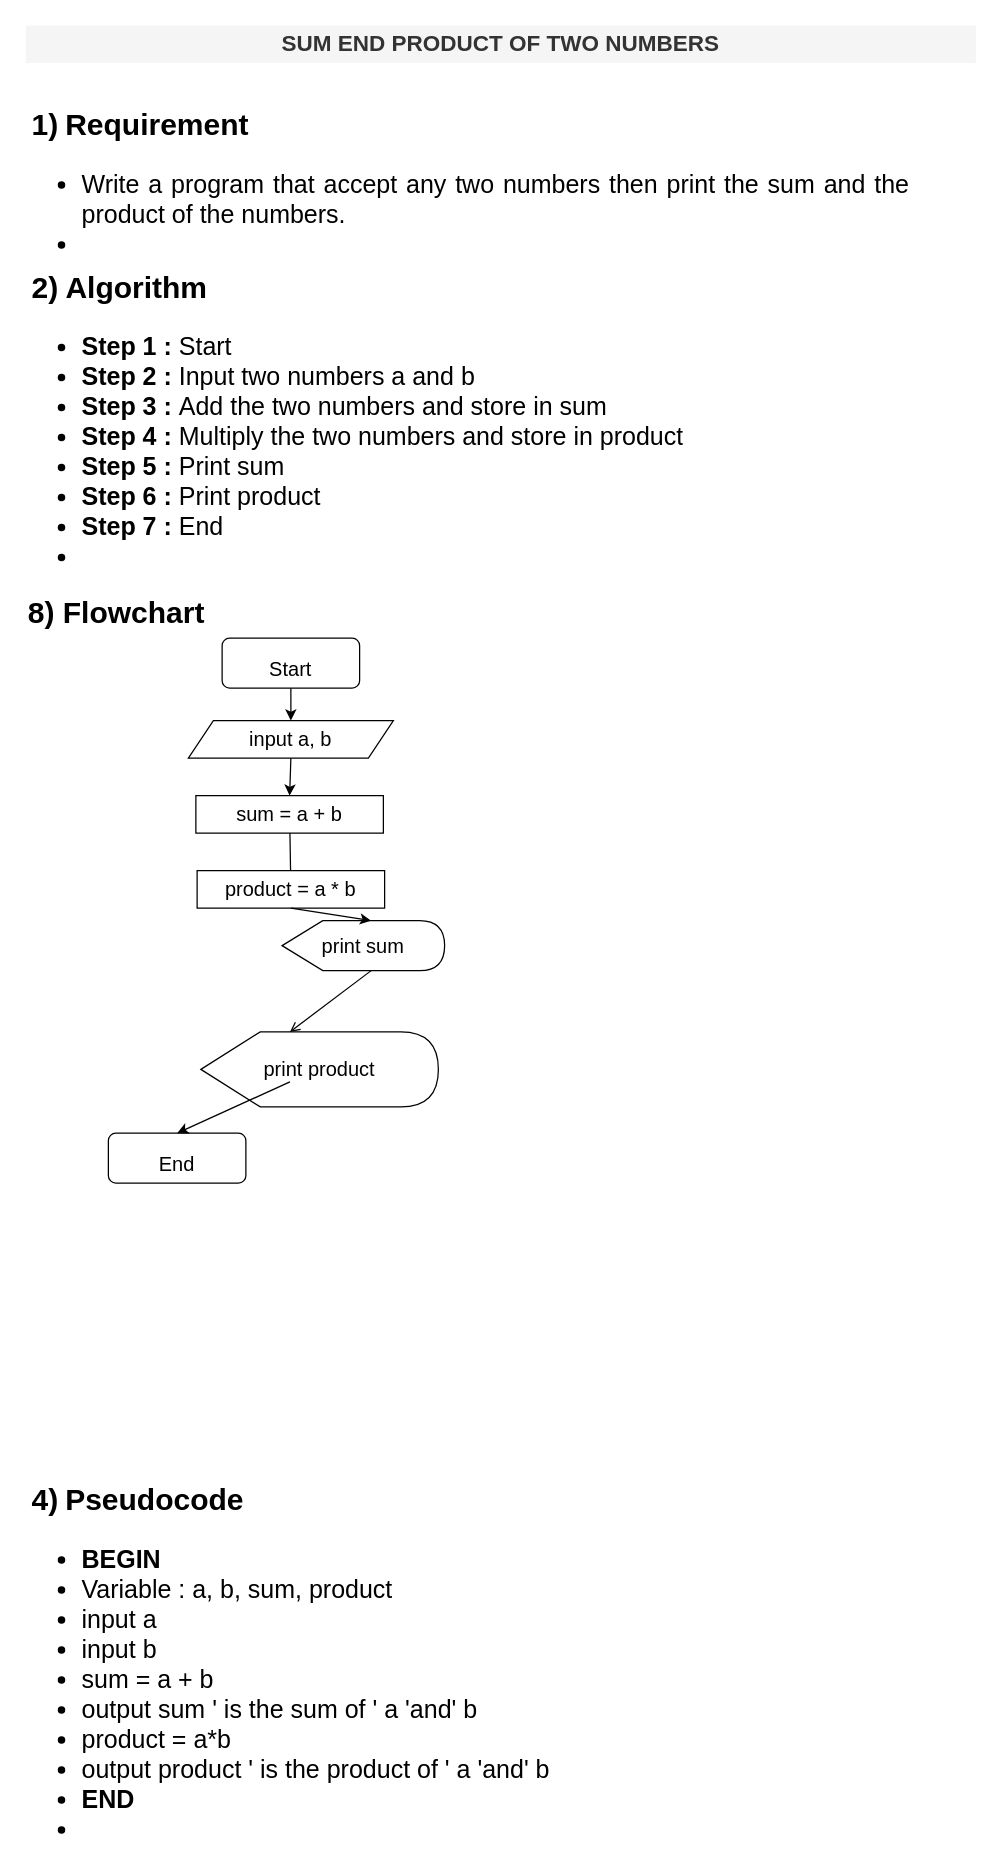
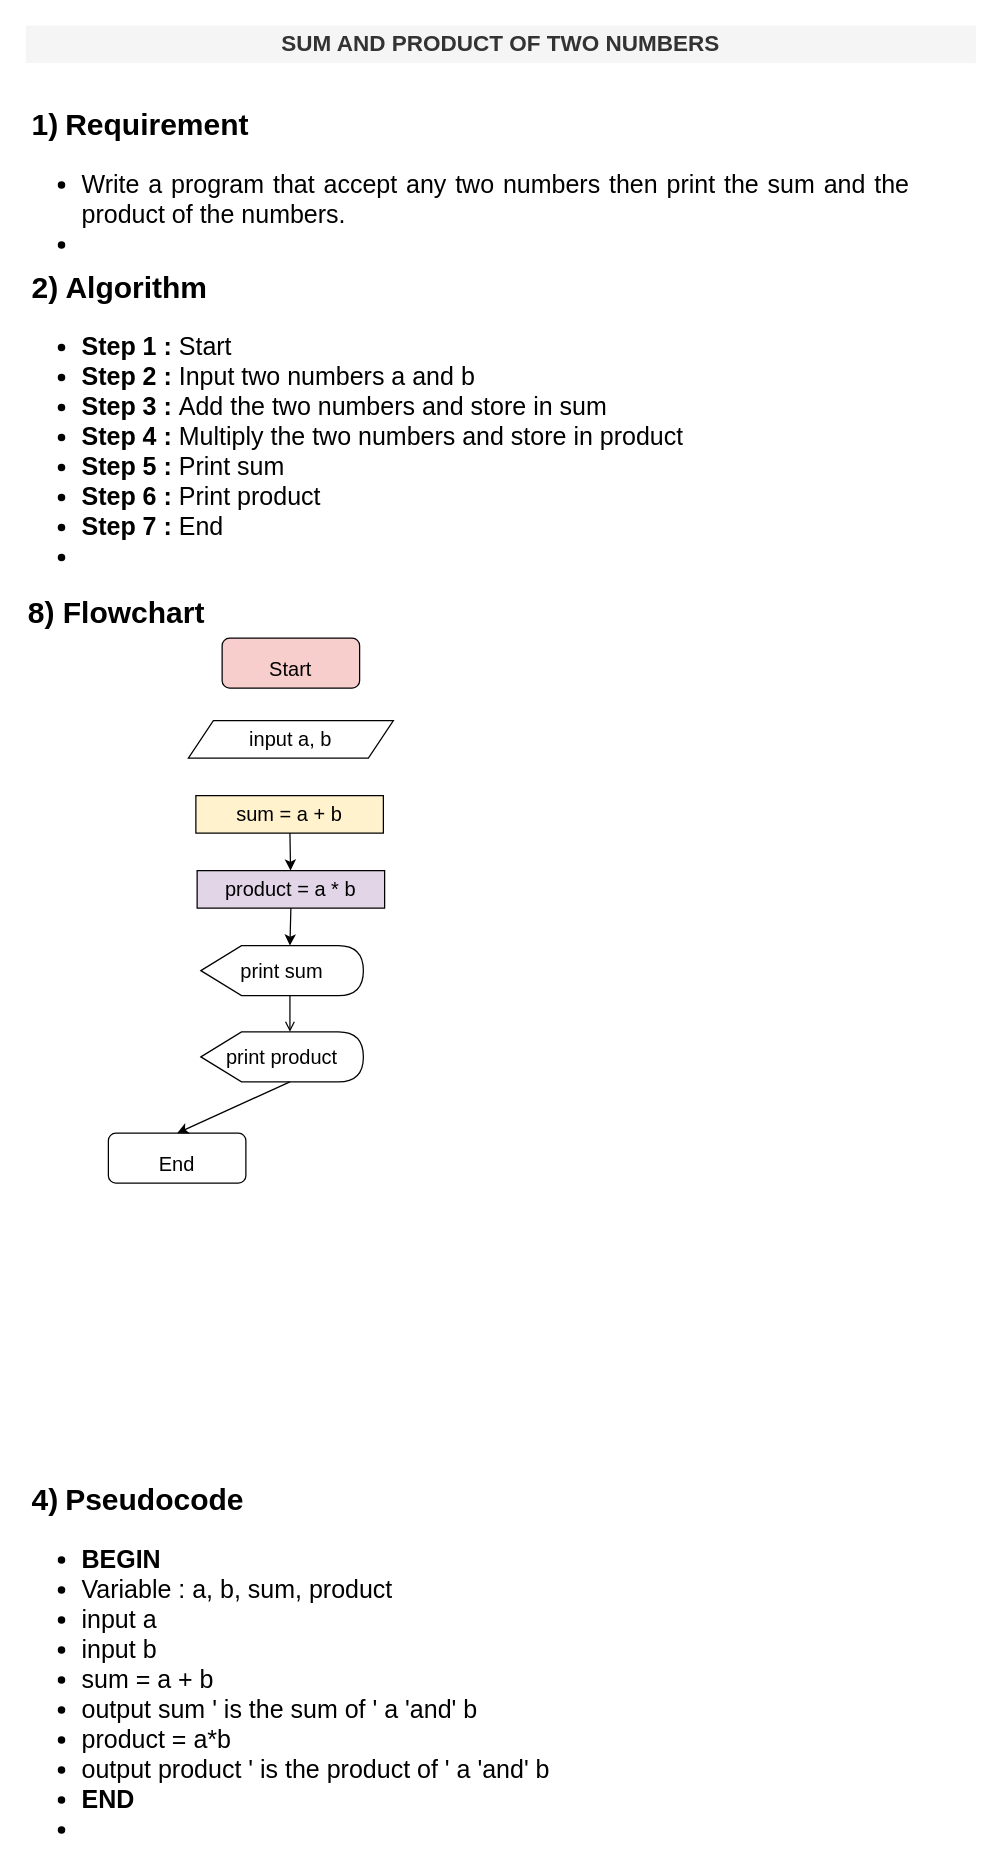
node "SUM END PRODUCT OF TWO NUMBERS": label "SUM END PRODUCT OF TWO NUMBERS" -> "SUM AND PRODUCT OF TWO NUMBERS"
node "Start": fillcolor #ffffff -> #f8cecc
edge "Start" -> "input a, b": removed
edge "input a, b" -> "sum = a + b": removed
node "sum = a + b": fillcolor #ffffff -> #fff2cc
edge "sum = a + b" -- "product = a * b": arrowhead none -> classic
node "product = a * b": fillcolor #ffffff -> #e1d5e7
node "print sum": moved (363, 946) -> (282, 971)
node "print product": size 238x75 -> 163x50
